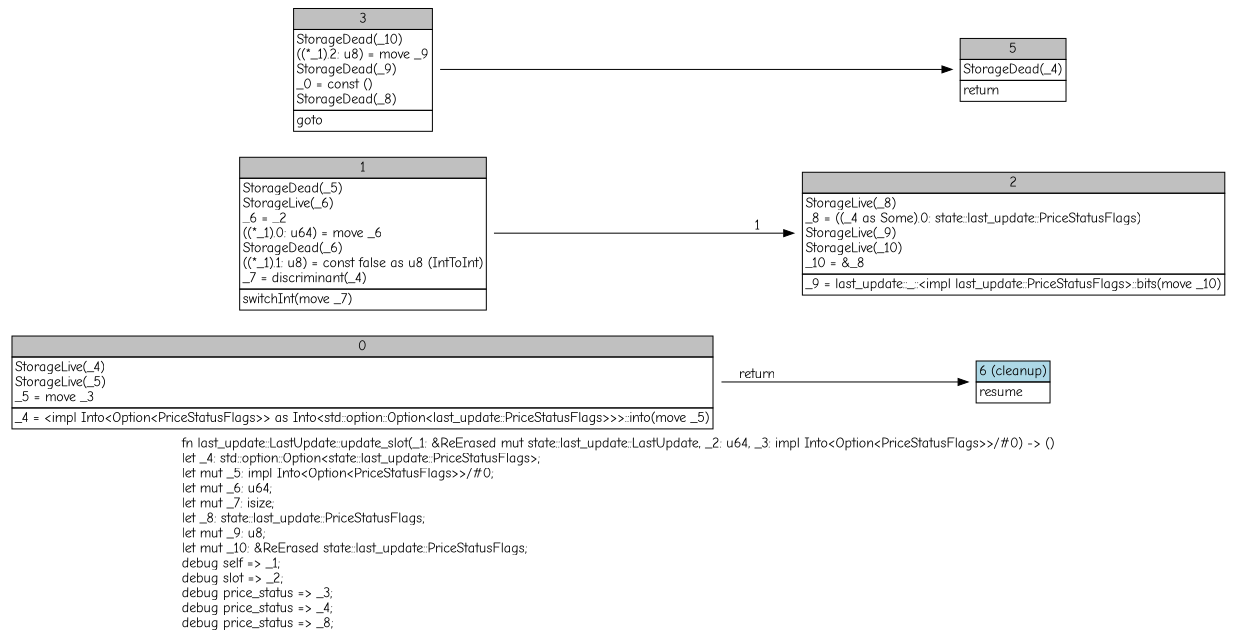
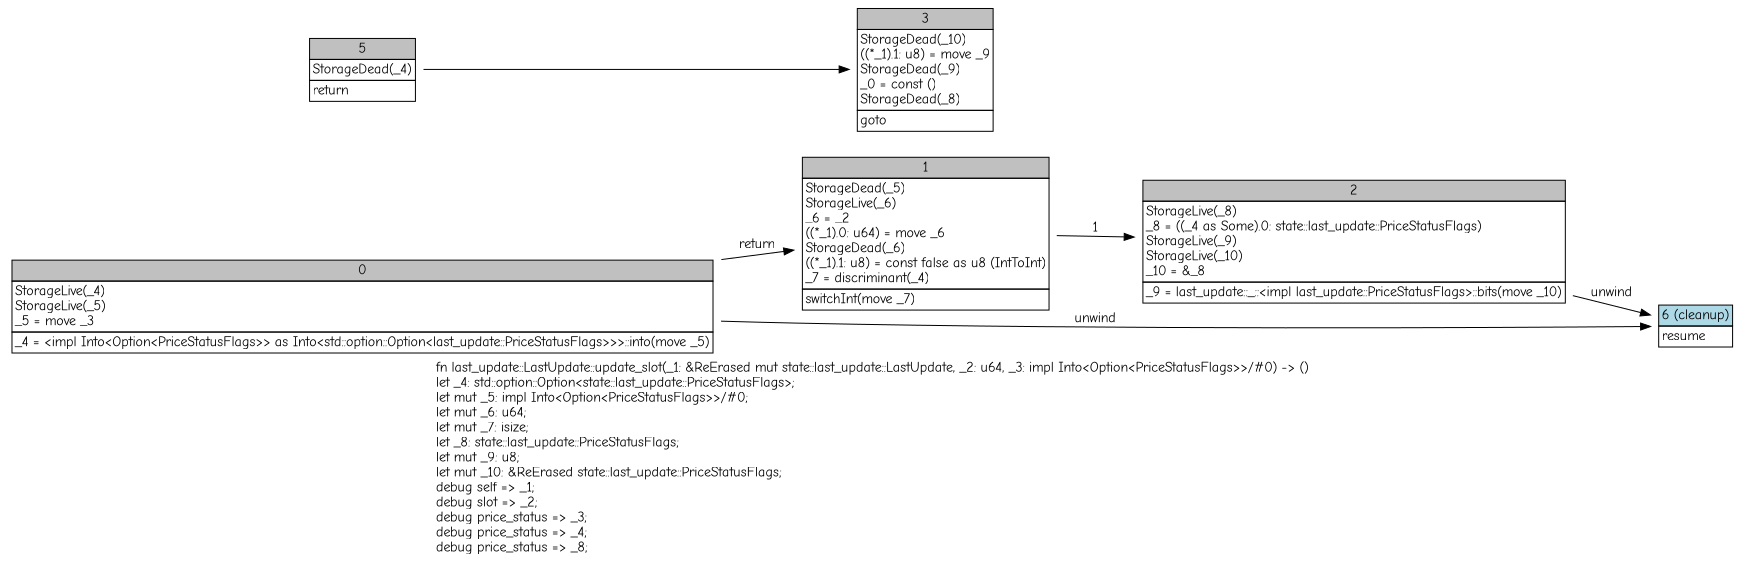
node "3": text "((*_1).2: u8) = move _9" -> "((*_1).1: u8) = move _9"
edge "3" -> "5": reversed
edge "0" -> "1": added, label "return"
edge "2" -> "6 (cleanup)": added, label "unwind"
edge "0" -> "6 (cleanup)": label "return" -> "unwind"
